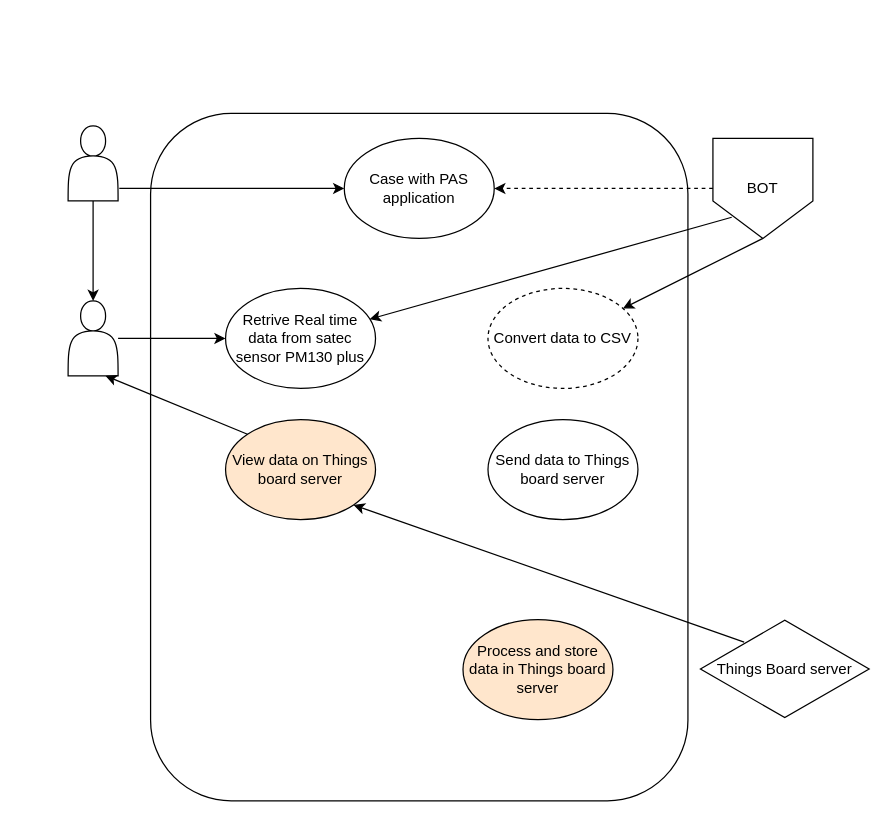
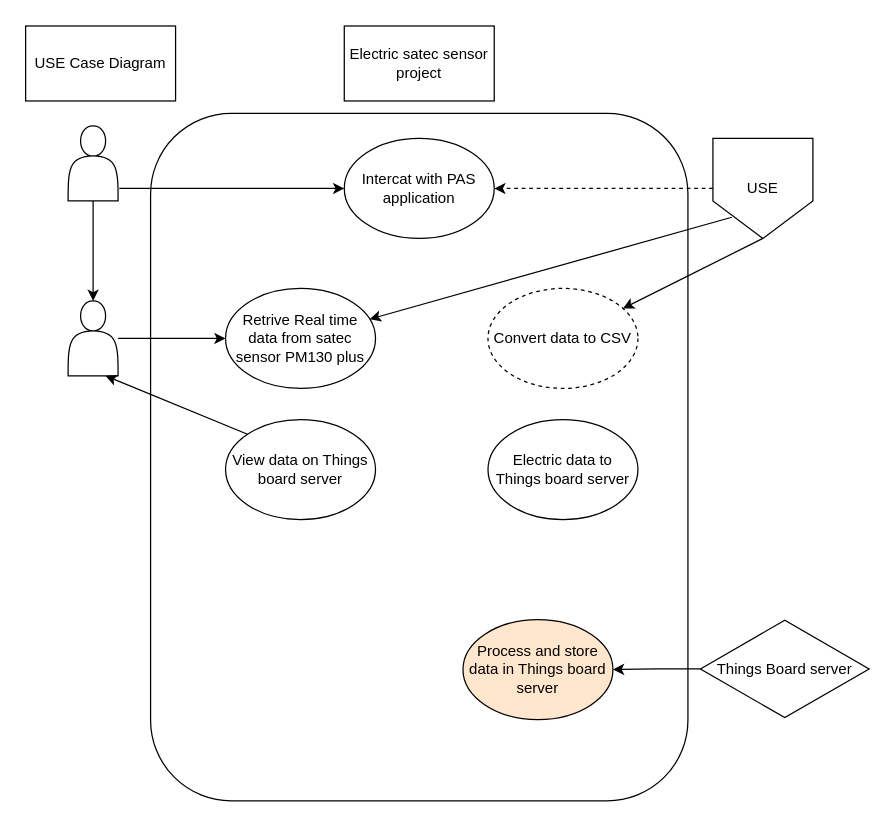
node "USE Case Diagram": added
node "Electric satec sensor project": added
node "Case with PAS application": label "Case with PAS application" -> "Intercat with PAS application"
node "BOT": label "BOT" -> "USE"
node "View data on Things board server": fillcolor #ffe6cc -> #ffffff
node "Send data to Things board server": label "Send data to Things board server" -> "Electric data to Things board server"
edge "Things Board server" -> "View data on Things board server": removed
edge "Things Board server" -> "Process and store data in Things board server": added
